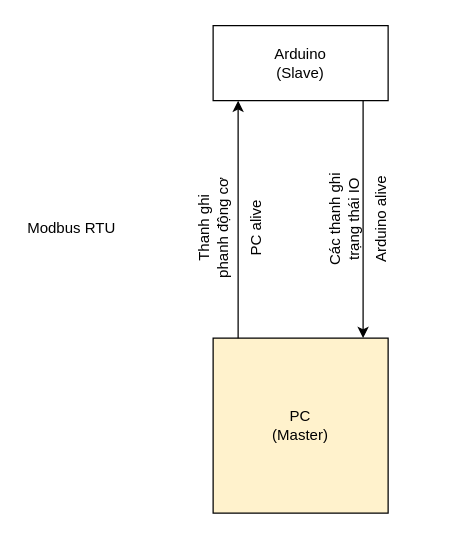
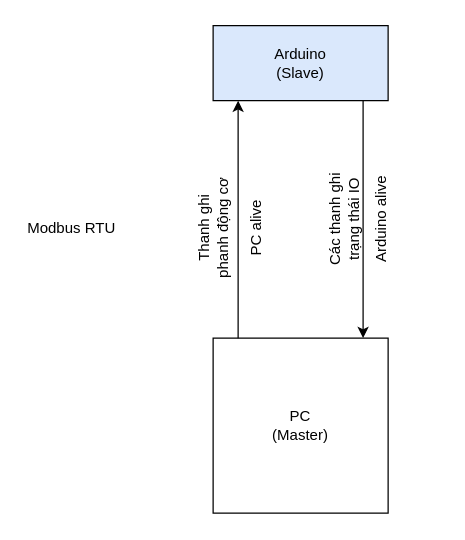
node "Arduino (Slave)": fillcolor #ffffff -> #dae8fc
node "PC (Master)": fillcolor #fff2cc -> #ffffff
